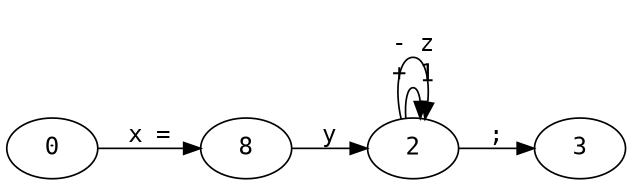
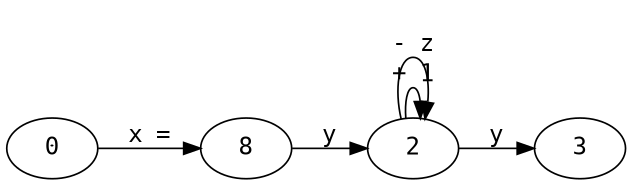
edge "2" -> "3": label ";" -> "y"
